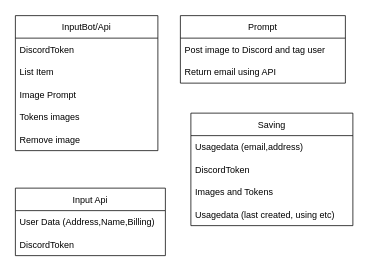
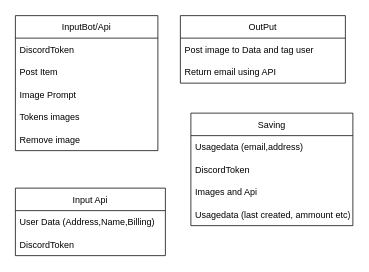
node "Prompt": label "Prompt" -> "OutPut"
node "Post image to Discord and tag user": label "Post image to Discord and tag user" -> "Post image to Data and tag user"
node "List Item": label "List Item" -> "Post Item"
node "Images and Tokens": label "Images and Tokens" -> "Images and Api"
node "Usagedata (last created, using etc)": label "Usagedata (last created, using etc)" -> "Usagedata (last created, ammount etc)"
